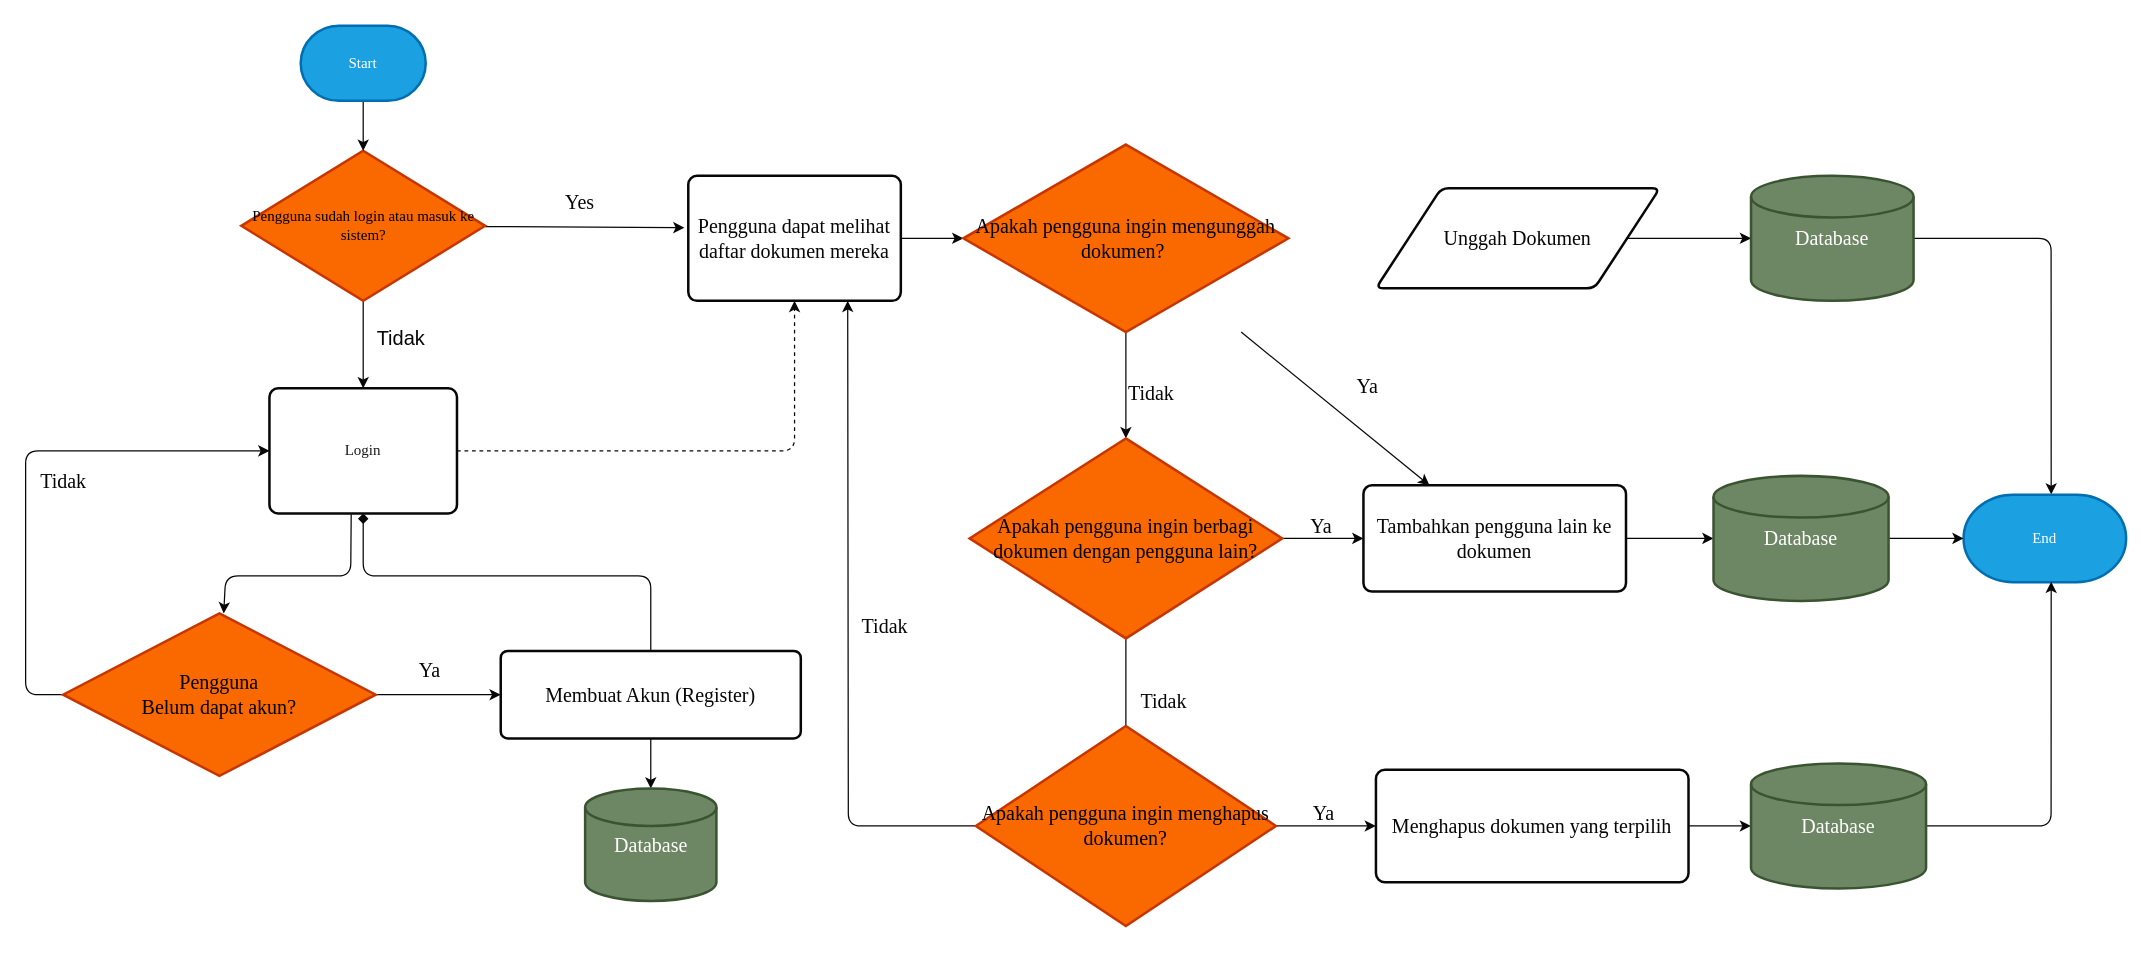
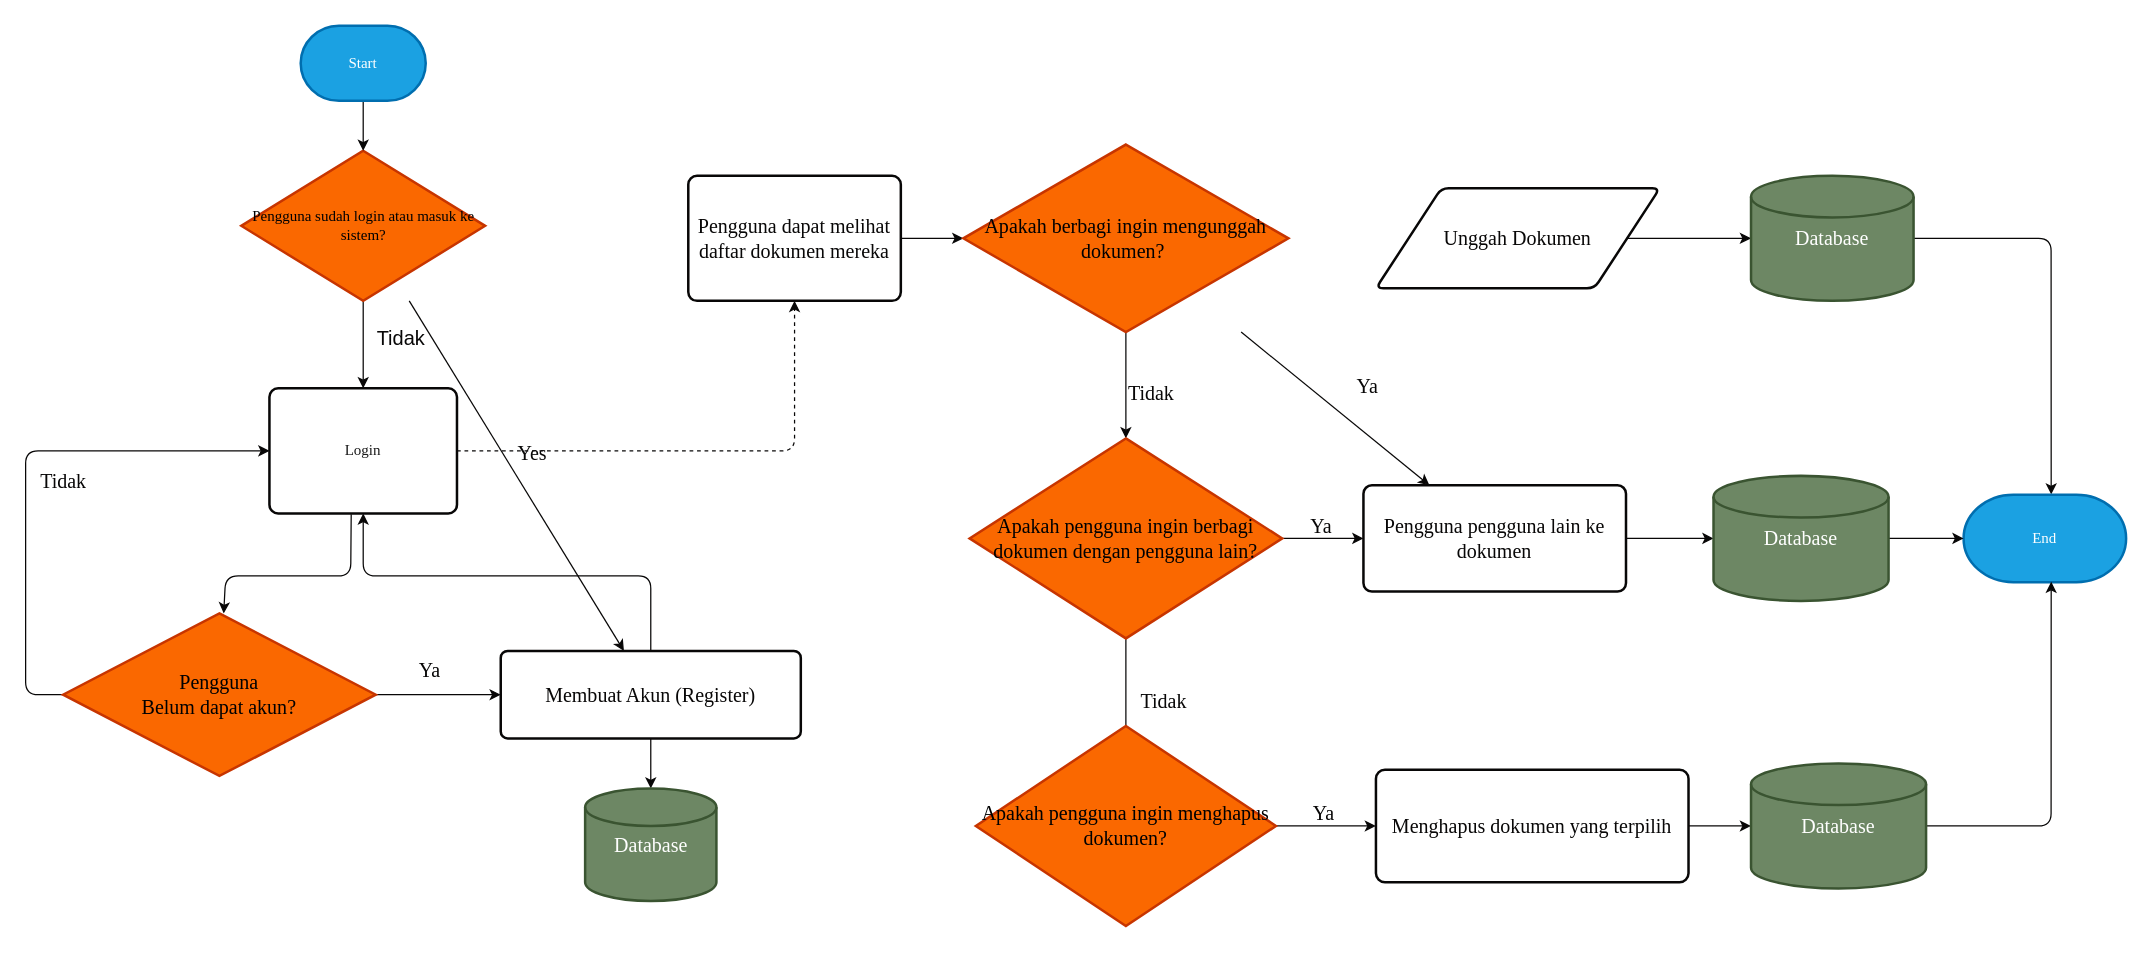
edge "Pengguna sudah login atau masuk ke sistem?" -> "Pengguna dapat melihat daftar dokumen mereka": now "Pengguna sudah login atau masuk ke sistem?" -> "Membuat Akun (Register)"
node "Apakah pengguna ingin mengunggah dokumen?": label "Apakah pengguna ingin mengunggah dokumen?" -> "Apakah berbagi ingin mengunggah dokumen?"
edge "Membuat Akun (Register)" -> "Login": arrowhead diamond -> classic
node "Tambahkan pengguna lain ke dokumen": label "Tambahkan pengguna lain ke dokumen" -> "Pengguna pengguna lain ke dokumen"
edge "Apakah pengguna ingin menghapus dokumen?" -> "Pengguna dapat melihat daftar dokumen mereka": removed, label "Tidak"
